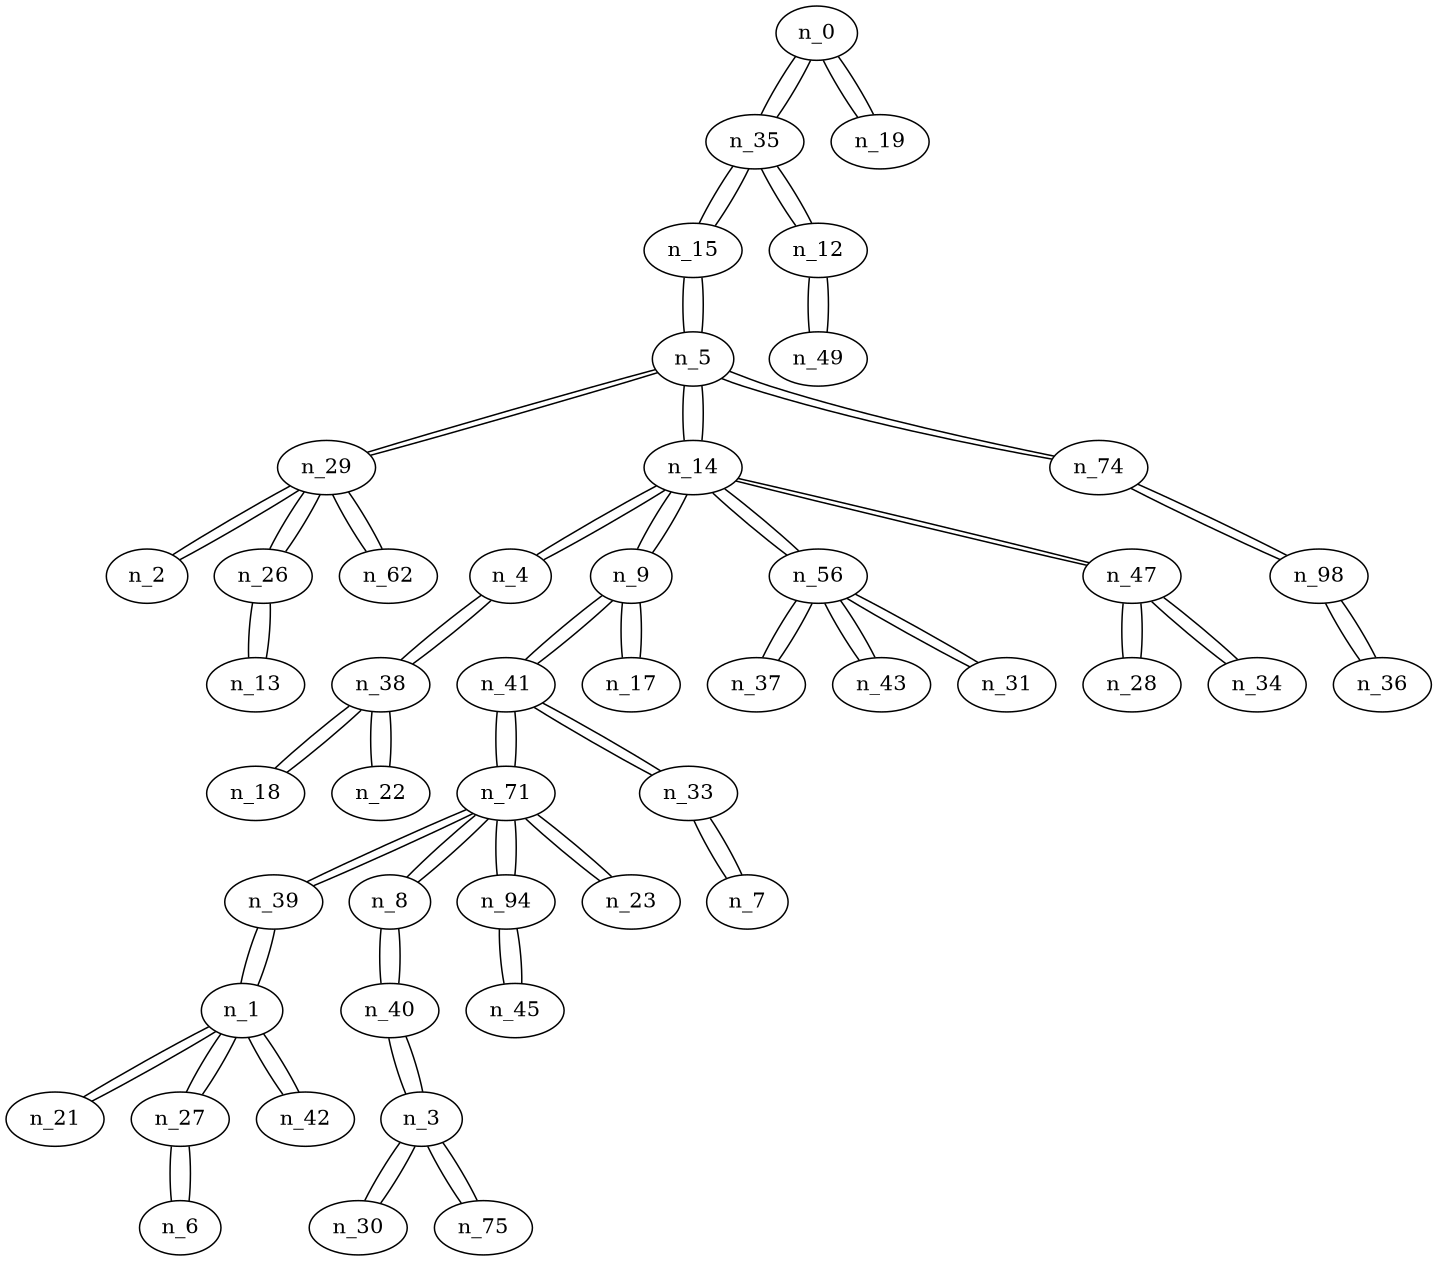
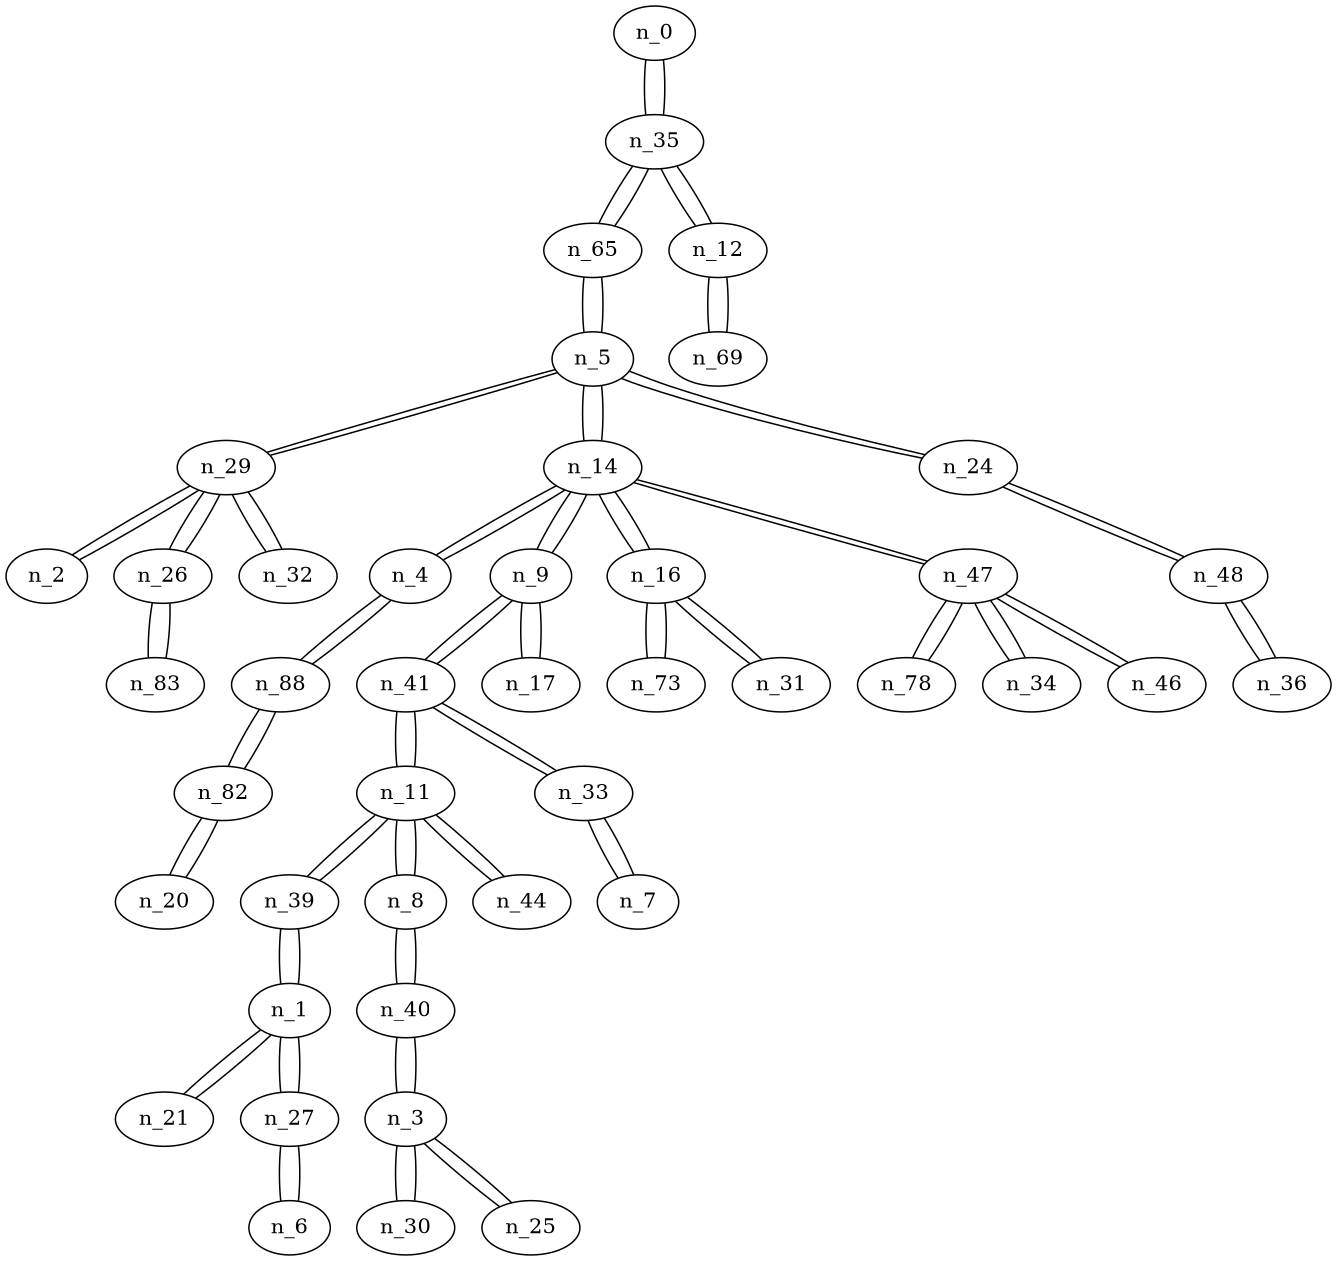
node "n_19": removed
node "n_15": label "n_15" -> "n_65"
node "n_49": label "n_49" -> "n_69"
node "n_74": label "n_74" -> "n_24"
node "n_62": label "n_62" -> "n_32"
node "n_56": label "n_56" -> "n_16"
node "n_98": label "n_98" -> "n_48"
node "n_13": label "n_13" -> "n_83"
node "n_38": label "n_38" -> "n_88"
node "n_37": removed
node "n_43": label "n_43" -> "n_73"
node "n_28": label "n_28" -> "n_78"
node "n_46": added
node "n_18": removed
node "n_22": label "n_22" -> "n_82"
node "n_71": label "n_71" -> "n_11"
node "n_20": added
node "n_94": label "n_94" -> "n_44"
node "n_23": removed
node "n_45": removed
node "n_42": removed
node "n_75": label "n_75" -> "n_25"
